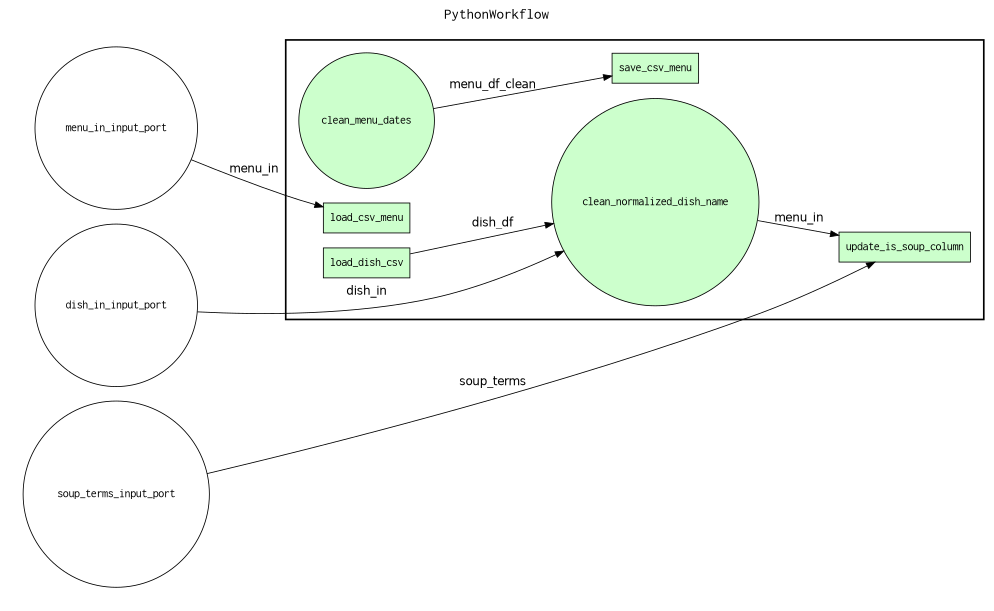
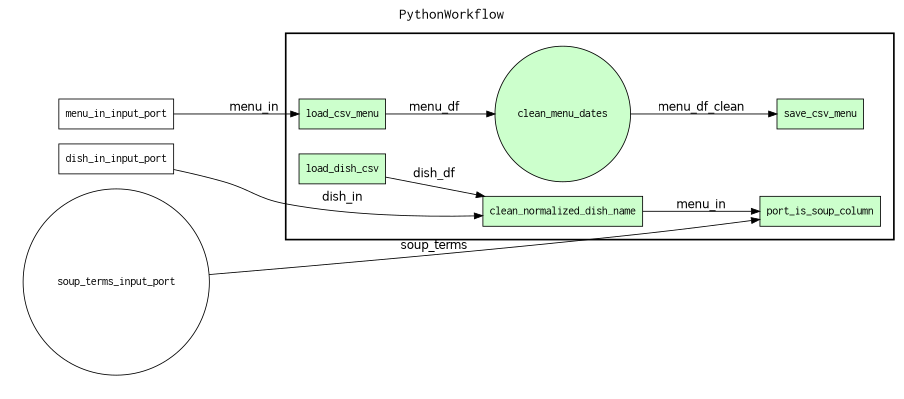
edge "load_csv_menu" -> "clean_menu_dates": added, label "menu_df"
node "menu_in_input_port": shape circle -> box
node "clean_normalized_dish_name": shape circle -> box
node "update_is_soup_column": label "update_is_soup_column" -> "port_is_soup_column"
node "dish_in_input_port": shape circle -> box
